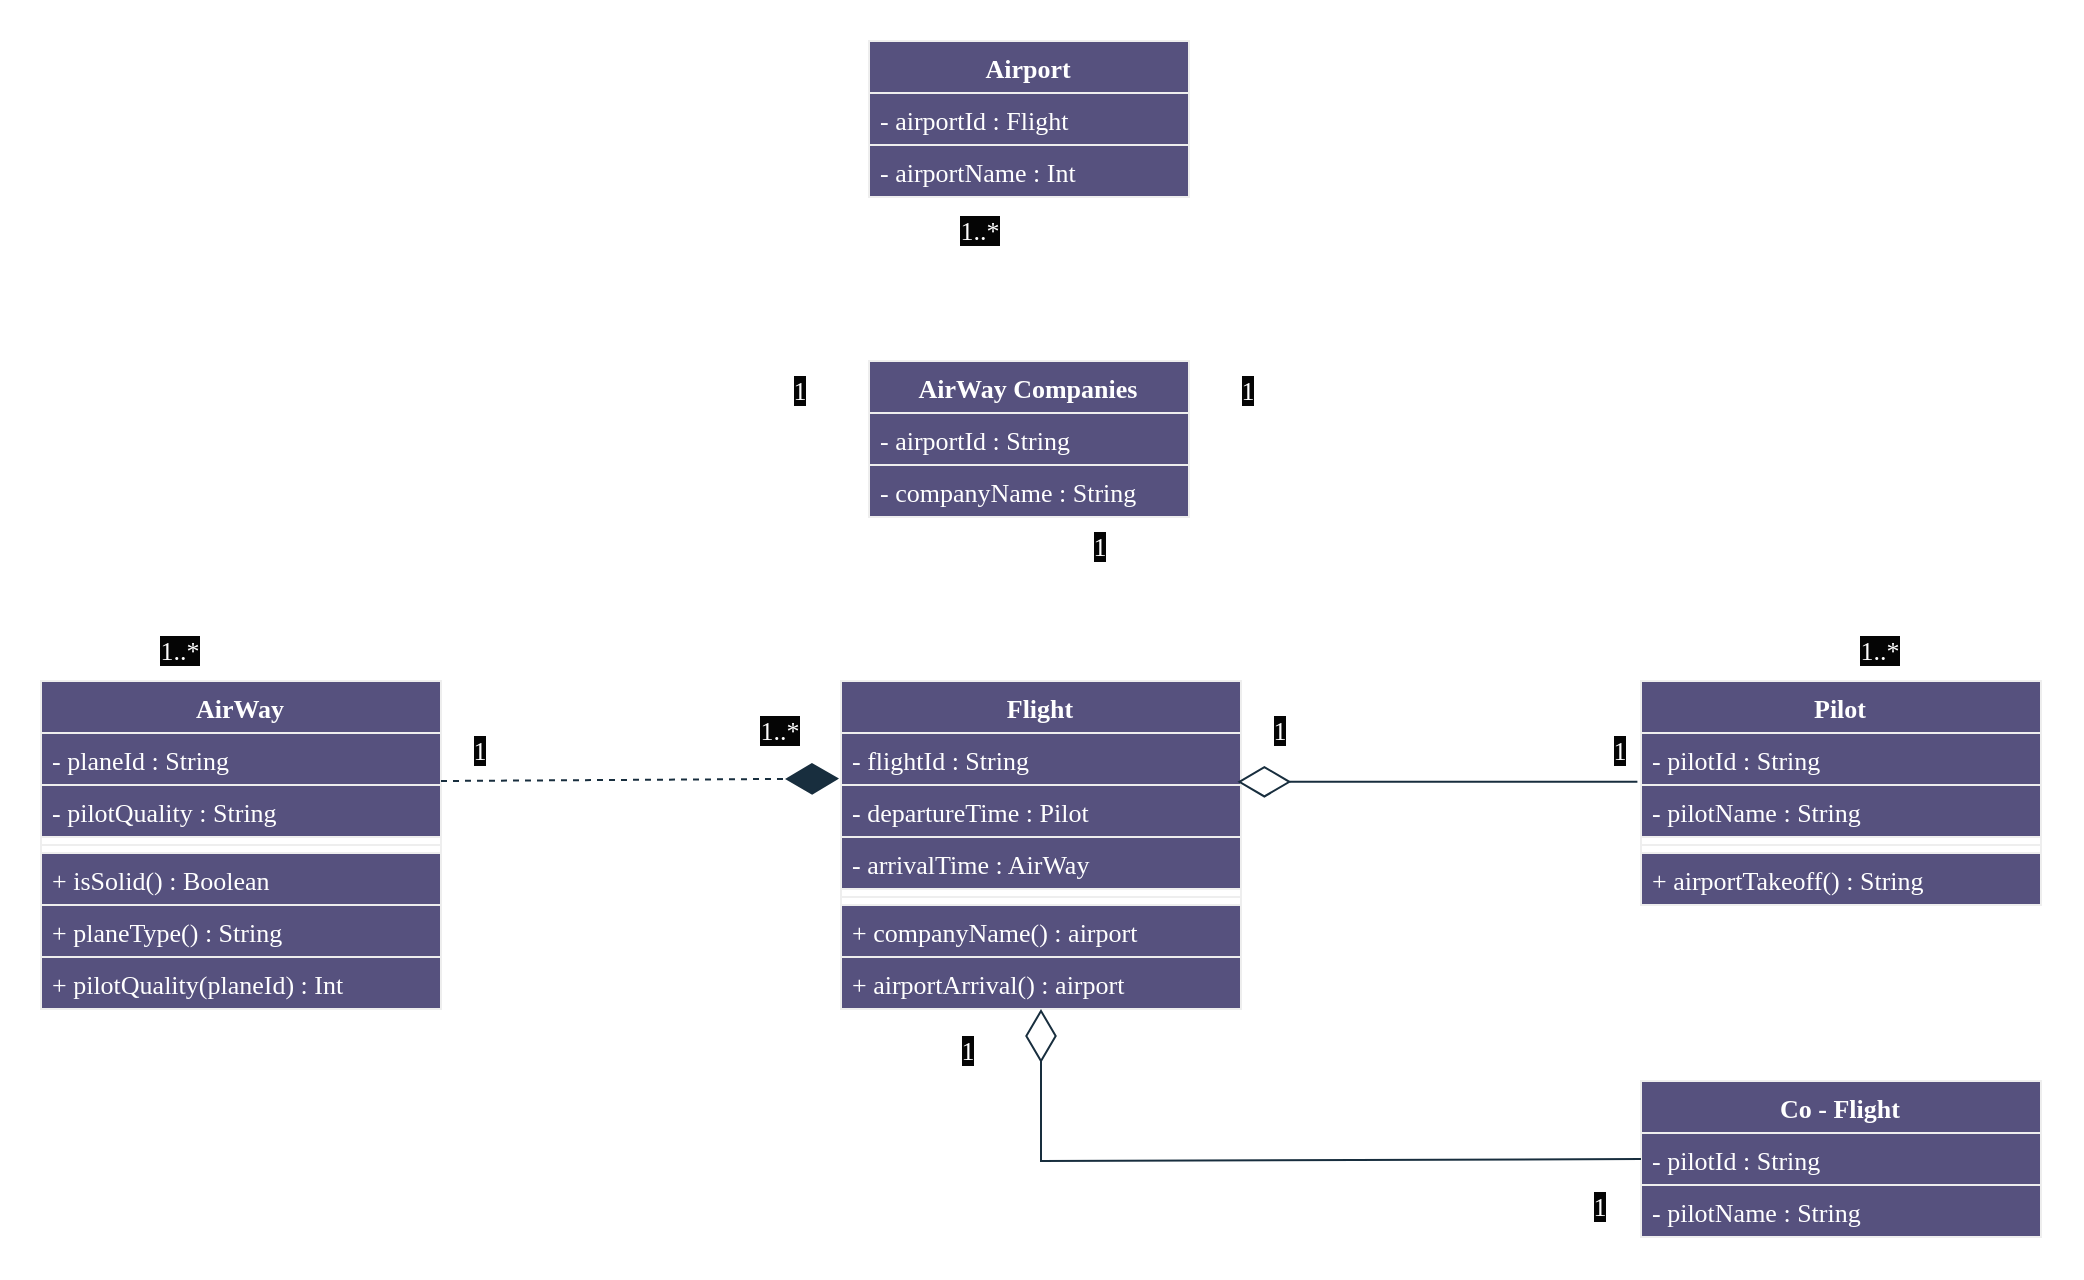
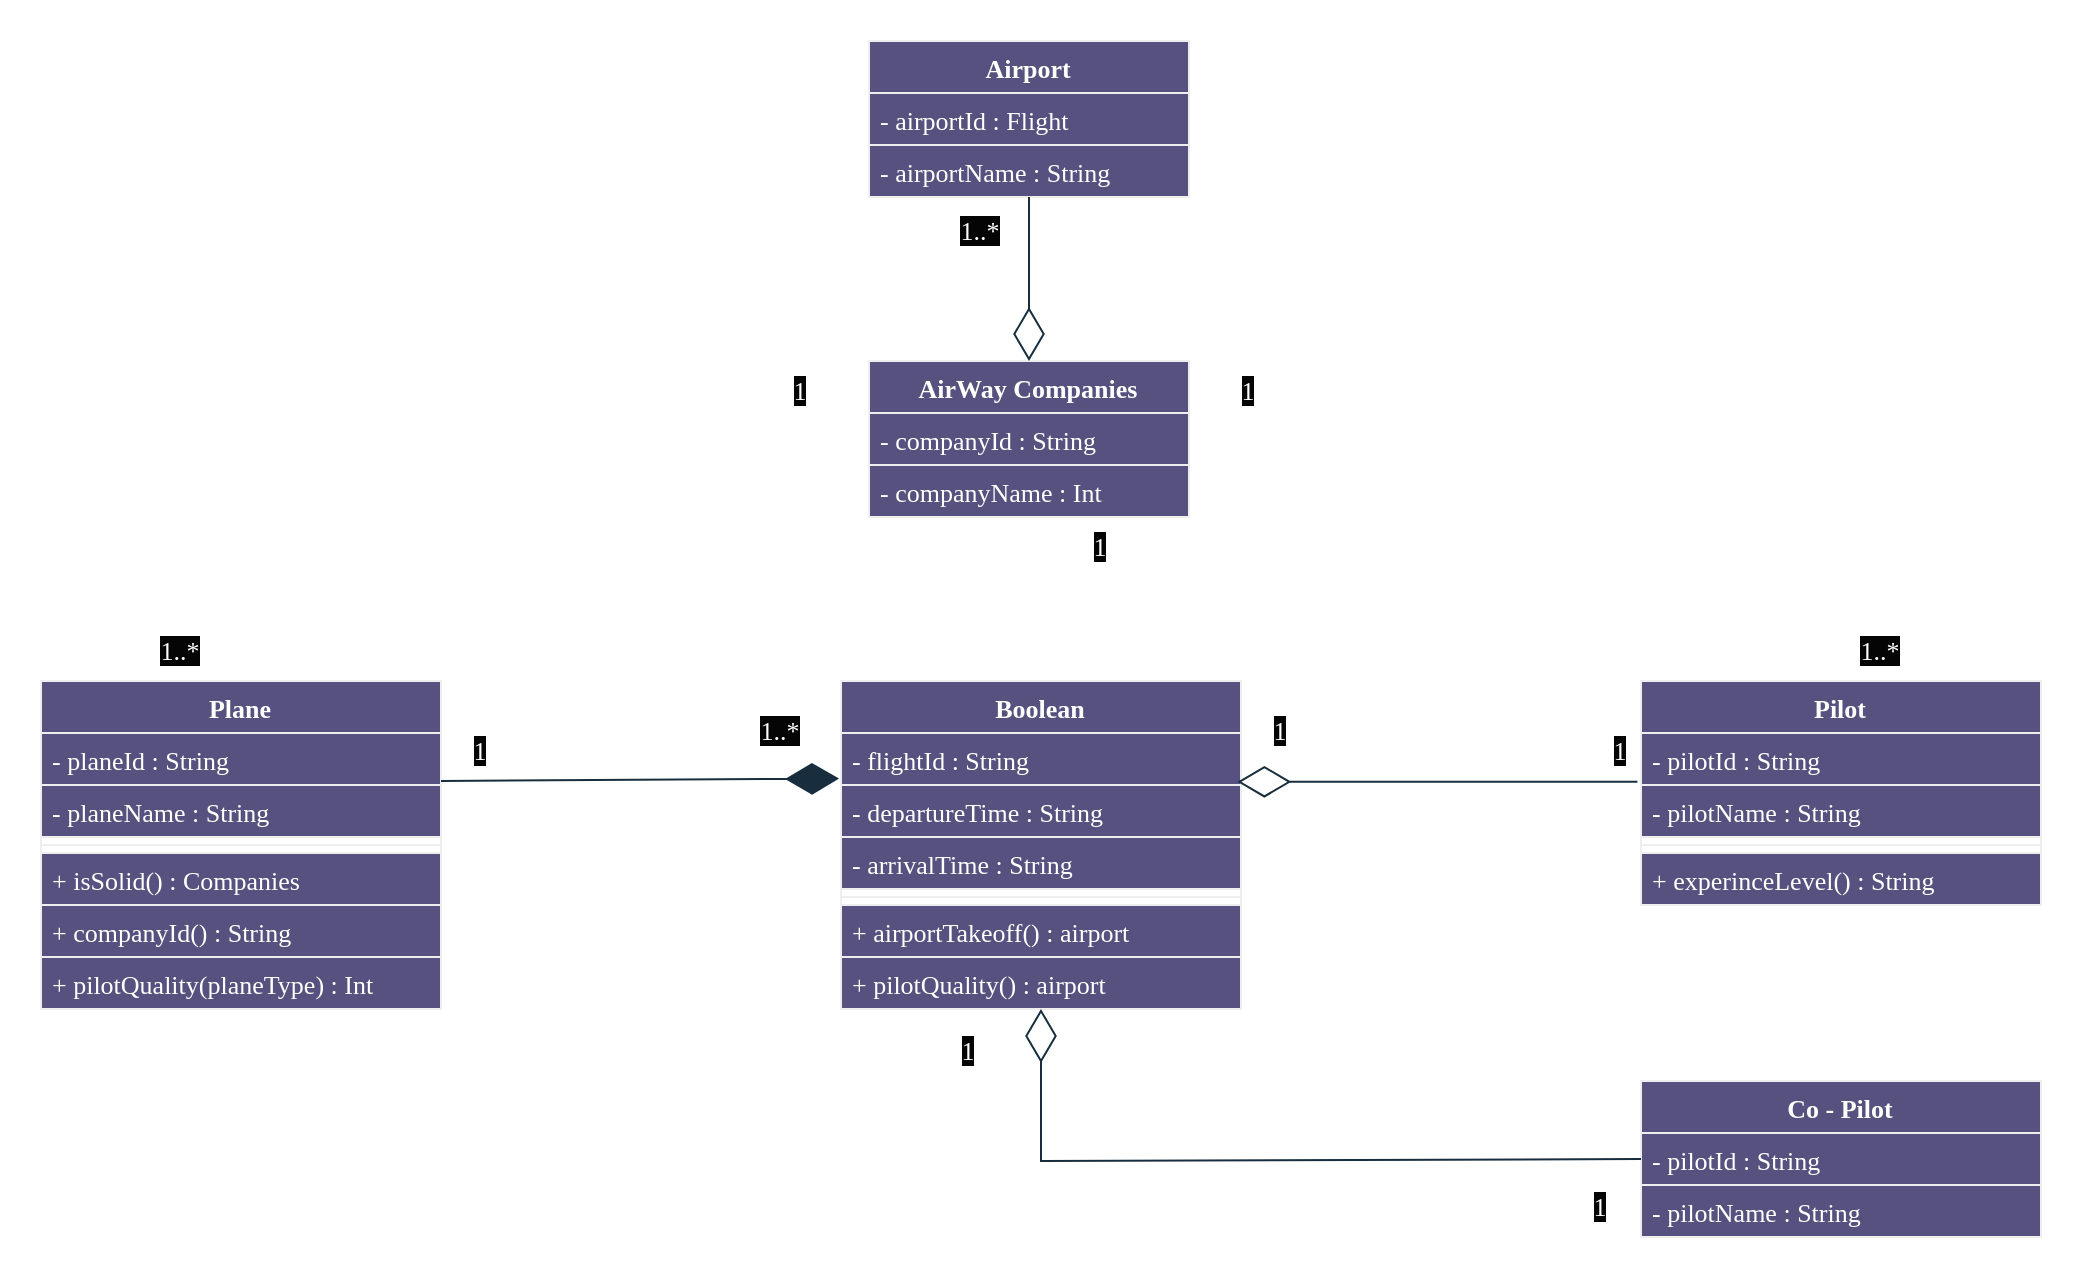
node "- airportName : Int": label "- airportName : Int" -> "- airportName : String"
edge "Airport" -> "AirWay Companies": added
node "- airportId : String": label "- airportId : String" -> "- companyId : String"
node "- companyName : String": label "- companyName : String" -> "- companyName : Int"
node "AirWay": label "AirWay" -> "Plane"
node "Flight": label "Flight" -> "Boolean"
edge "- planeId : String" -> "- flightId : String": style dashed -> solid
node "- pilotQuality : String": label "- pilotQuality : String" -> "- planeName : String"
node "- departureTime : Pilot": label "- departureTime : Pilot" -> "- departureTime : String"
node "- arrivalTime : AirWay": label "- arrivalTime : AirWay" -> "- arrivalTime : String"
node "+ isSolid() : Boolean": label "+ isSolid() : Boolean" -> "+ isSolid() : Companies"
node "+ airportTakeoff() : String": label "+ airportTakeoff() : String" -> "+ experinceLevel() : String"
node "+ planeType() : String": label "+ planeType() : String" -> "+ companyId() : String"
node "+ companyName() : airport": label "+ companyName() : airport" -> "+ airportTakeoff() : airport"
node "+ pilotQuality(planeId) : Int": label "+ pilotQuality(planeId) : Int" -> "+ pilotQuality(planeType) : Int"
node "+ airportArrival() : airport": label "+ airportArrival() : airport" -> "+ pilotQuality() : airport"
node "Co - Flight": label "Co - Flight" -> "Co - Pilot"
